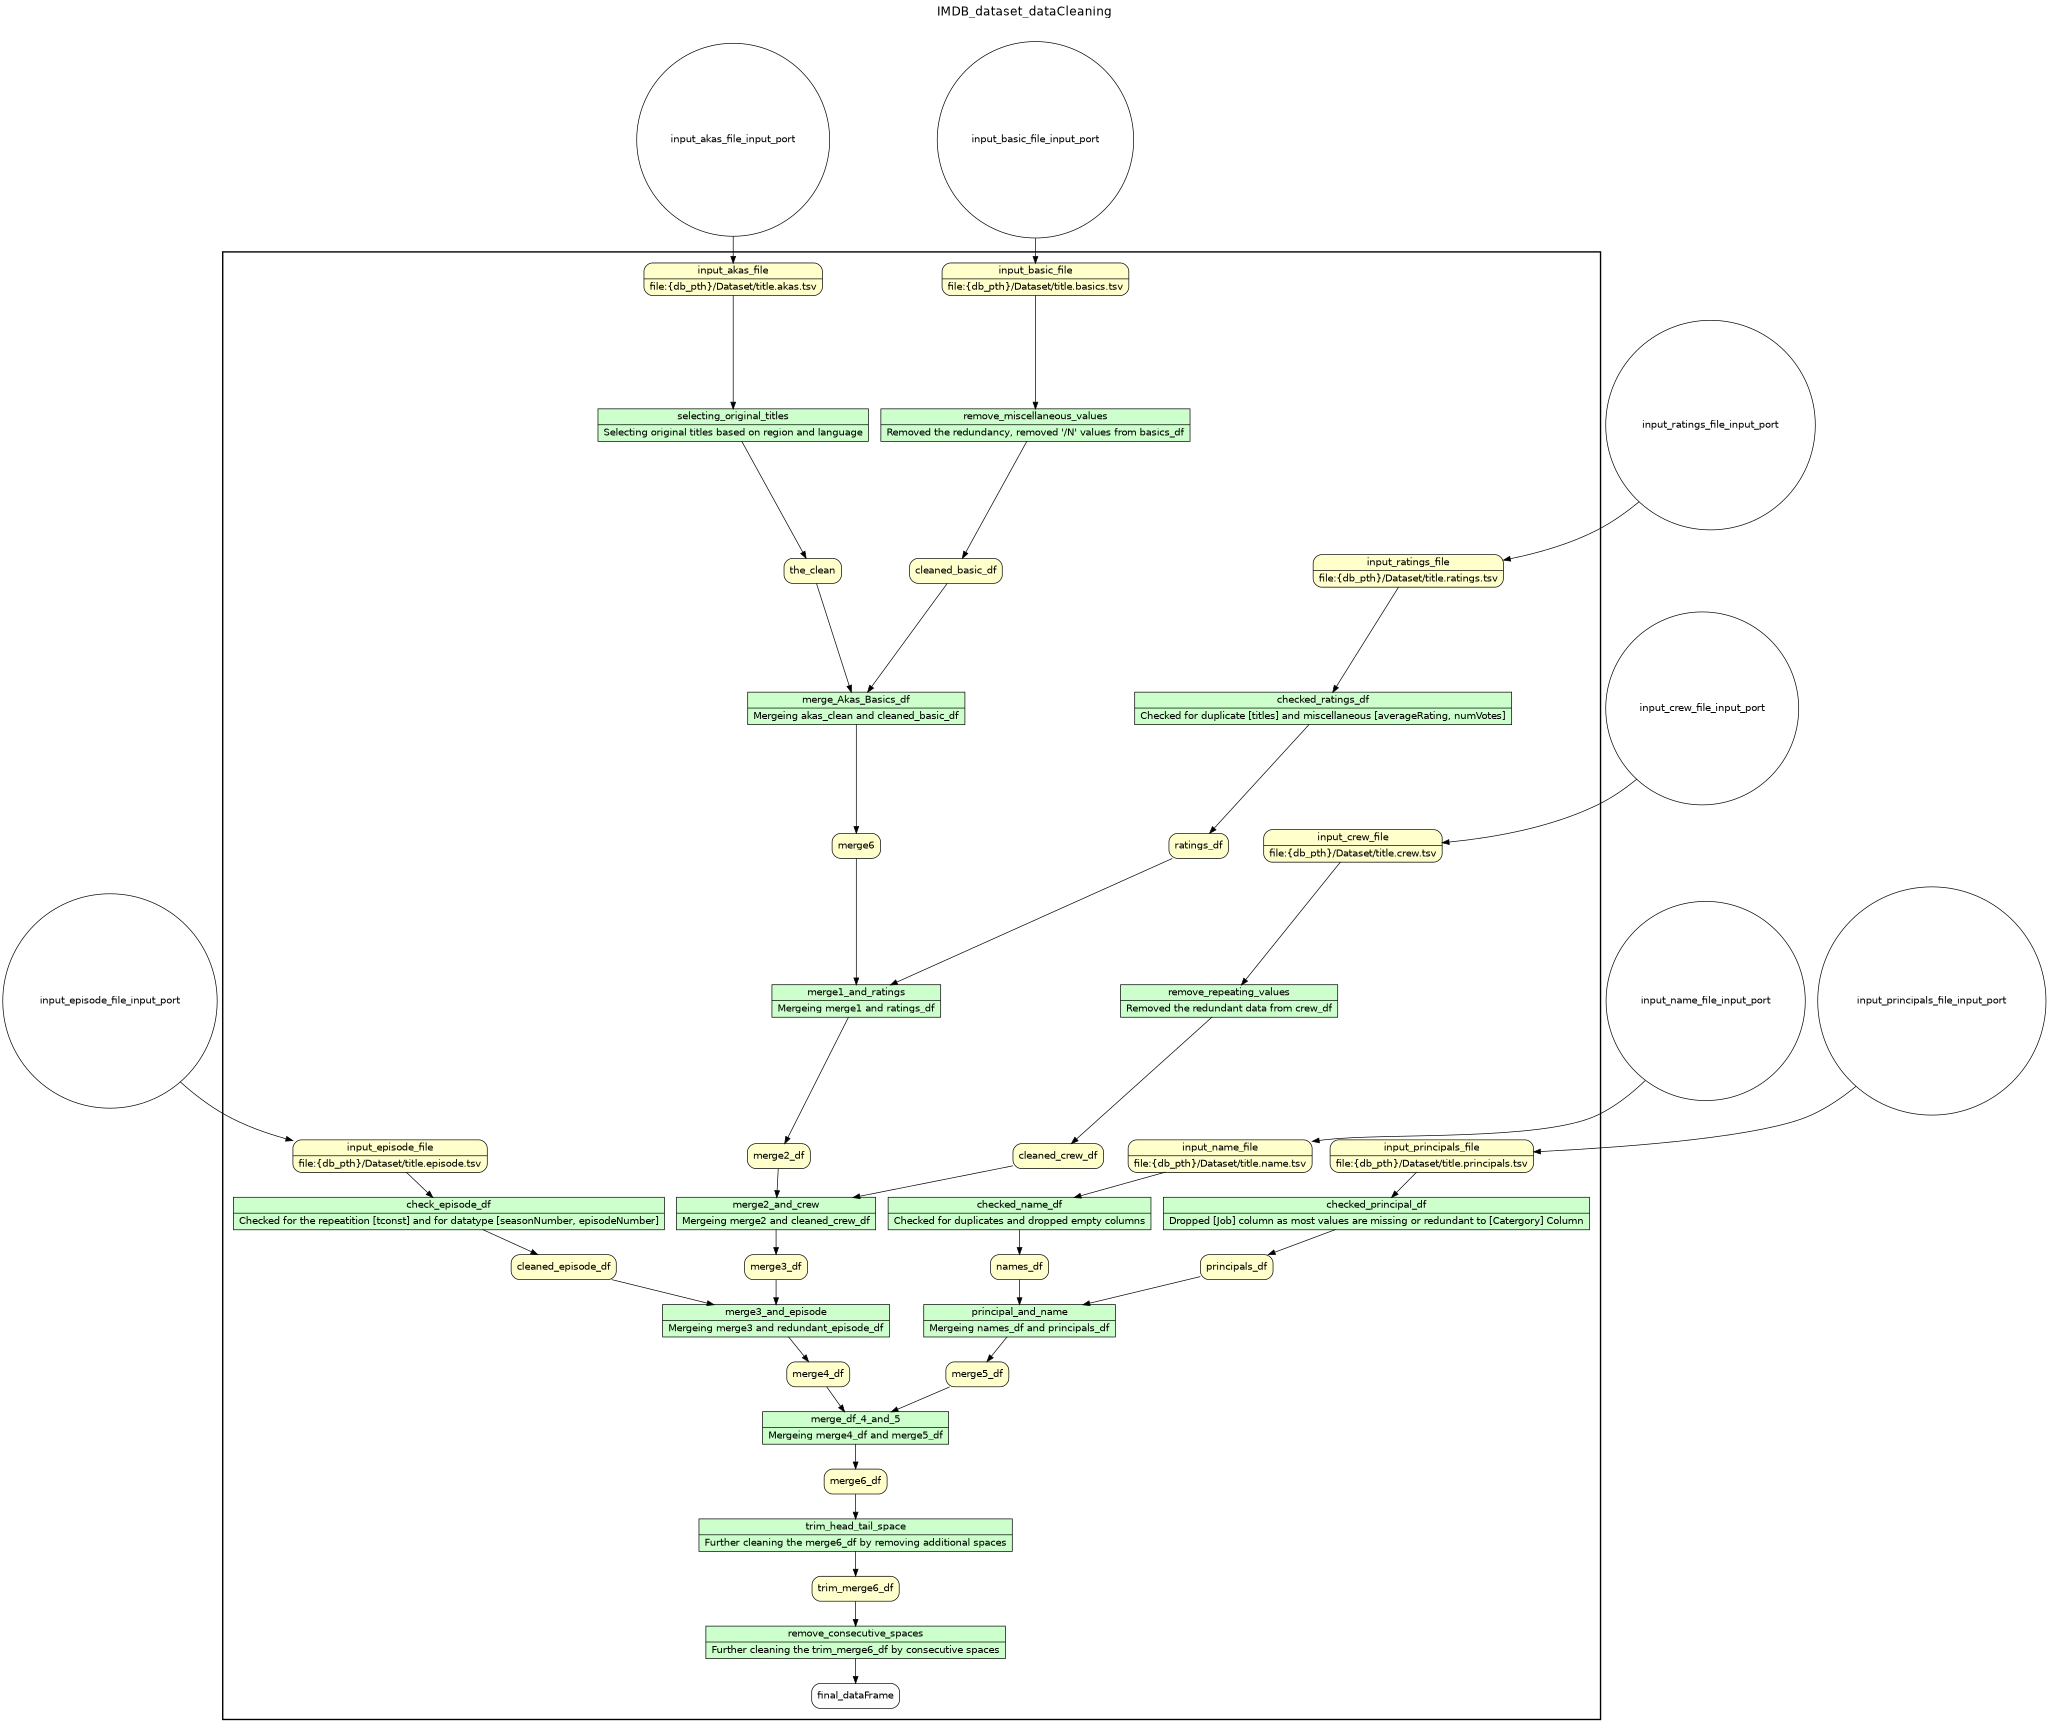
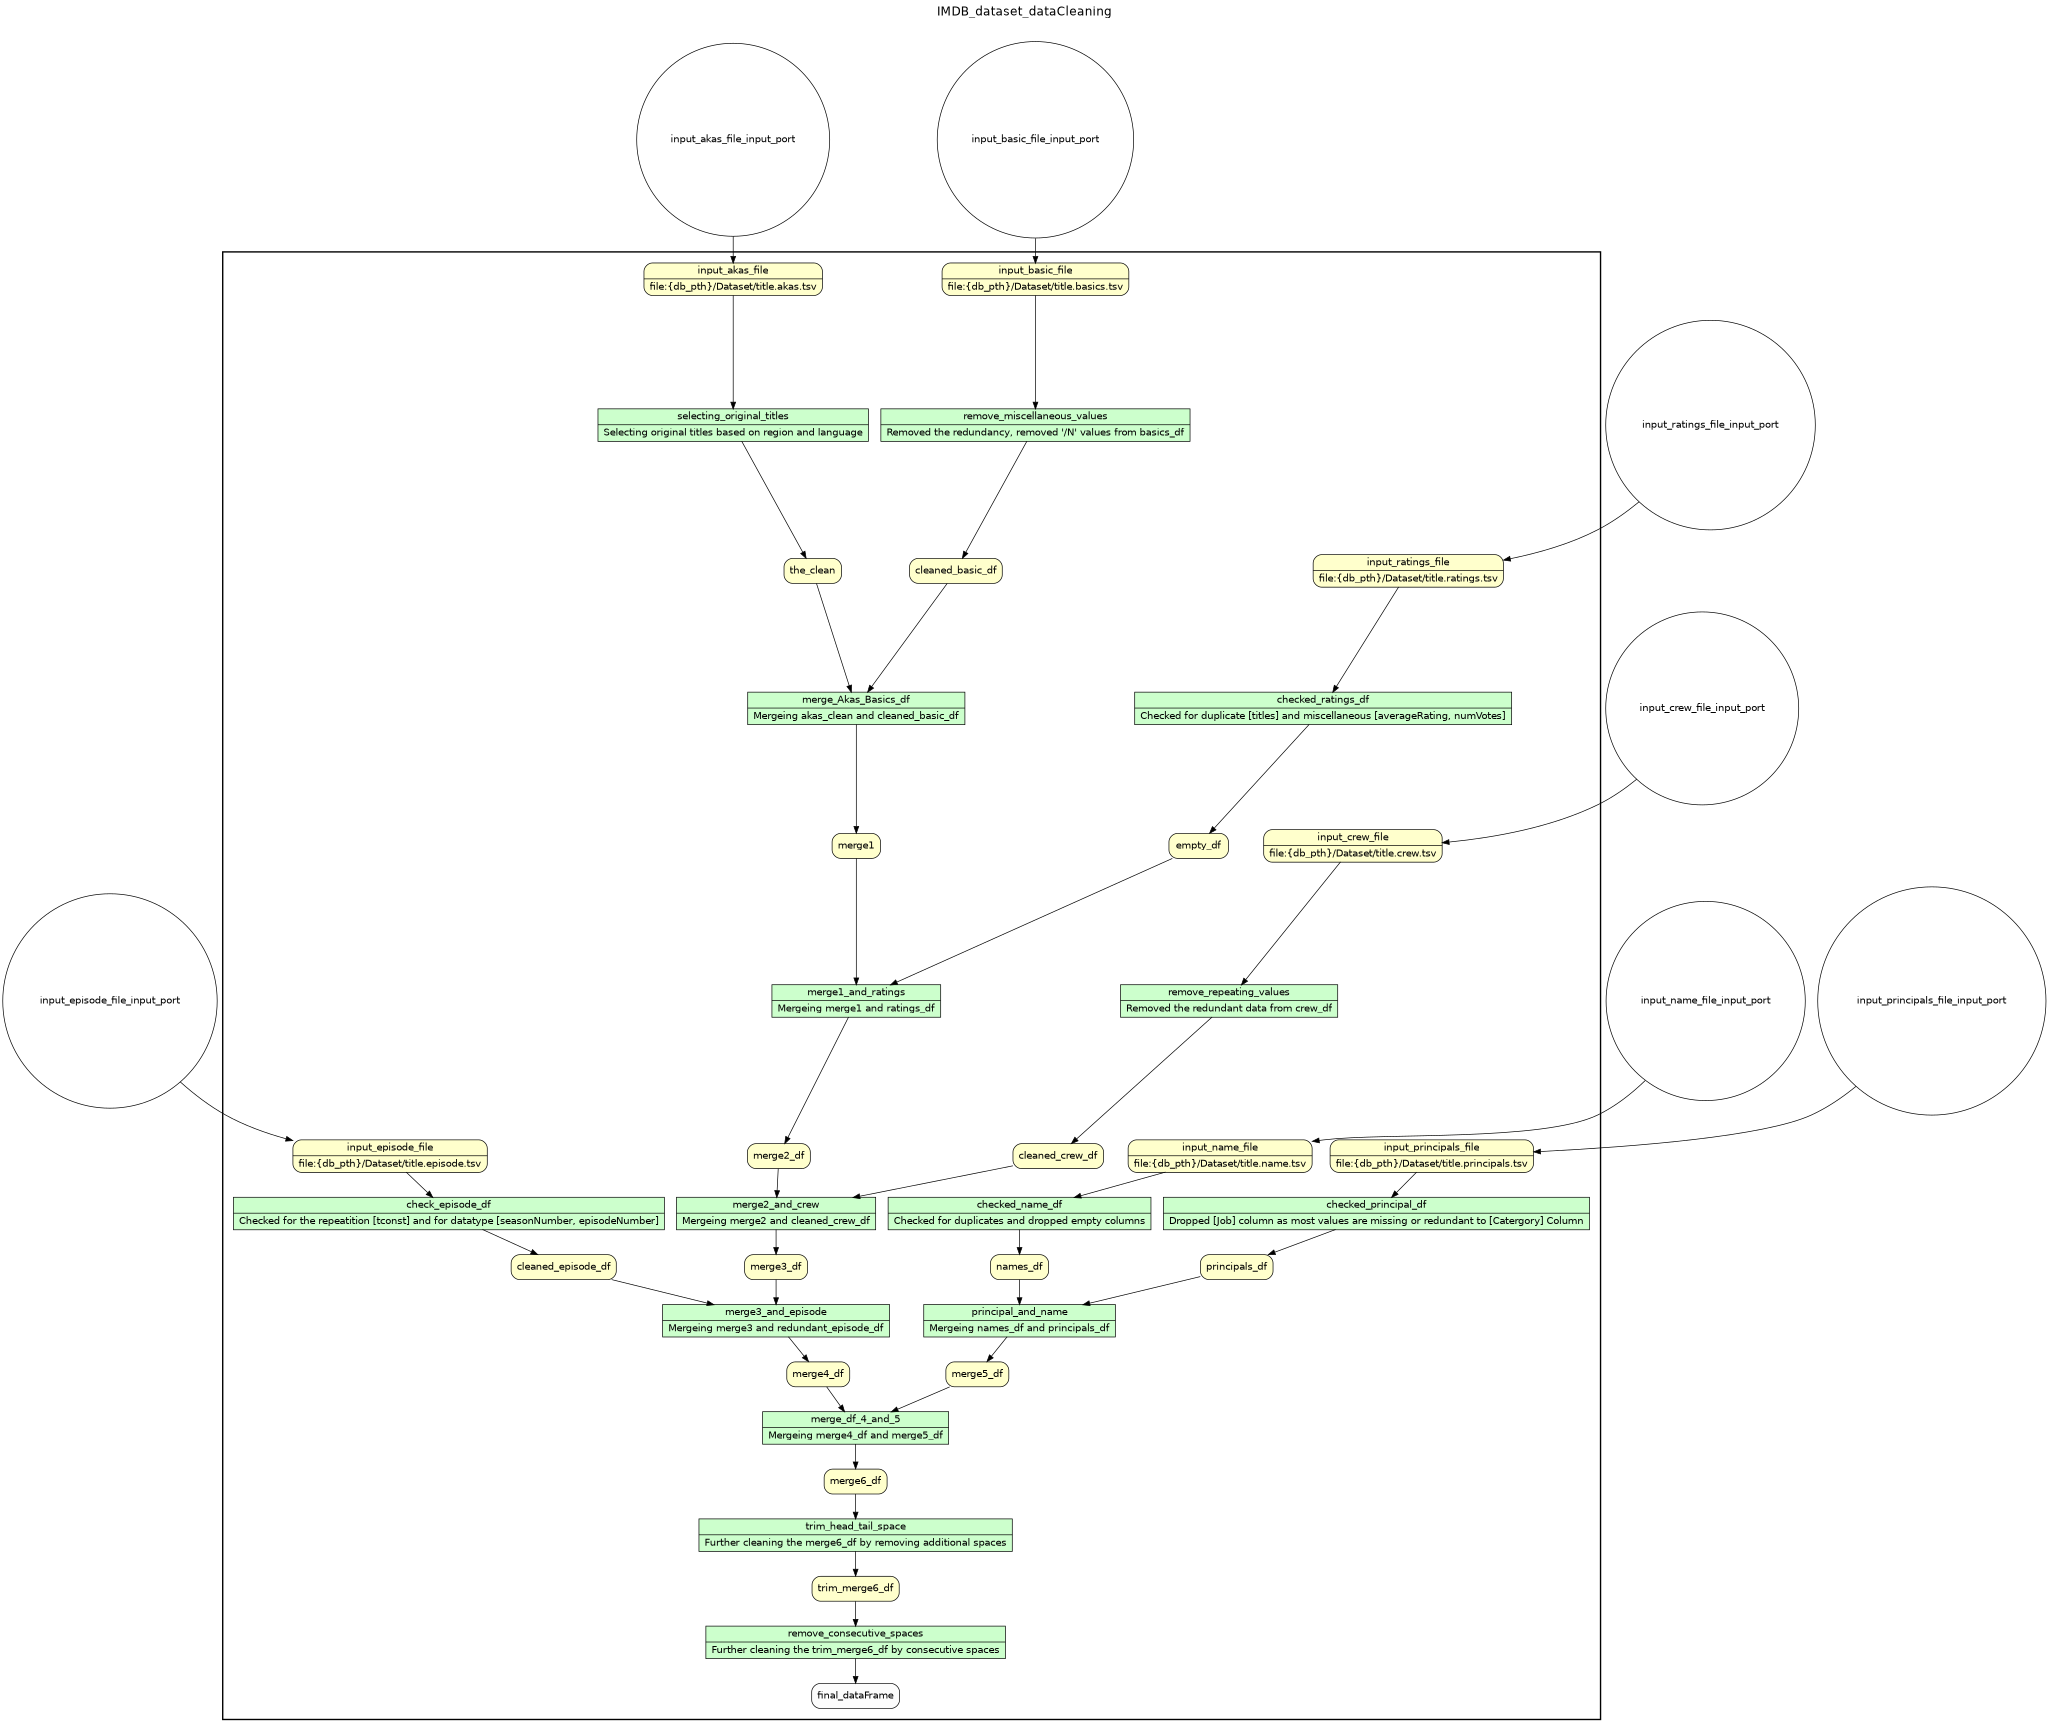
node "merge6": label "merge6" -> "merge1"
node "ratings_df": label "ratings_df" -> "empty_df"
